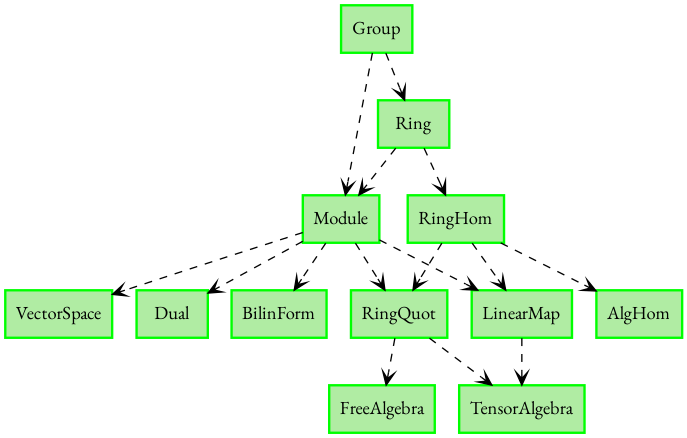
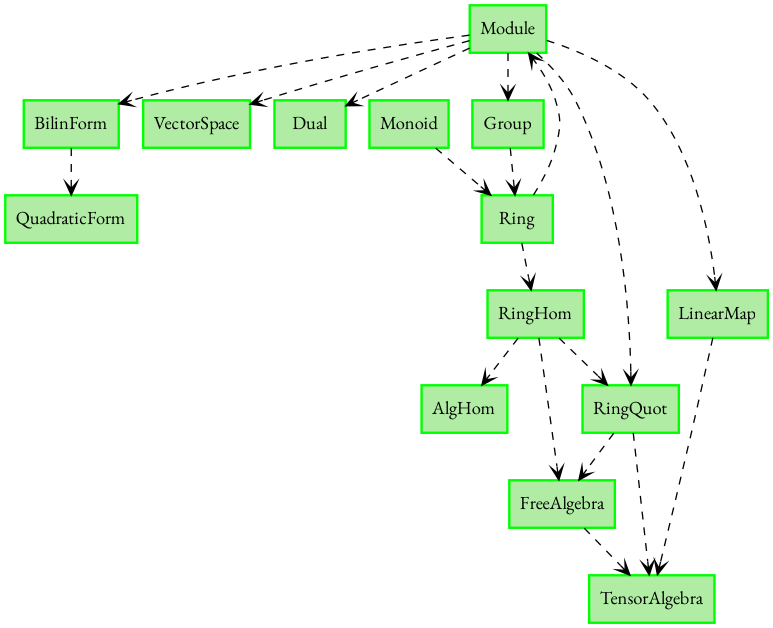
edge "Group" -> "Module": reversed
node "Monoid": added
node "QuadraticForm": added
edge "RingHom" -> "LinearMap": now "RingHom" -> "FreeAlgebra"
edge "FreeAlgebra" -> "TensorAlgebra": added
